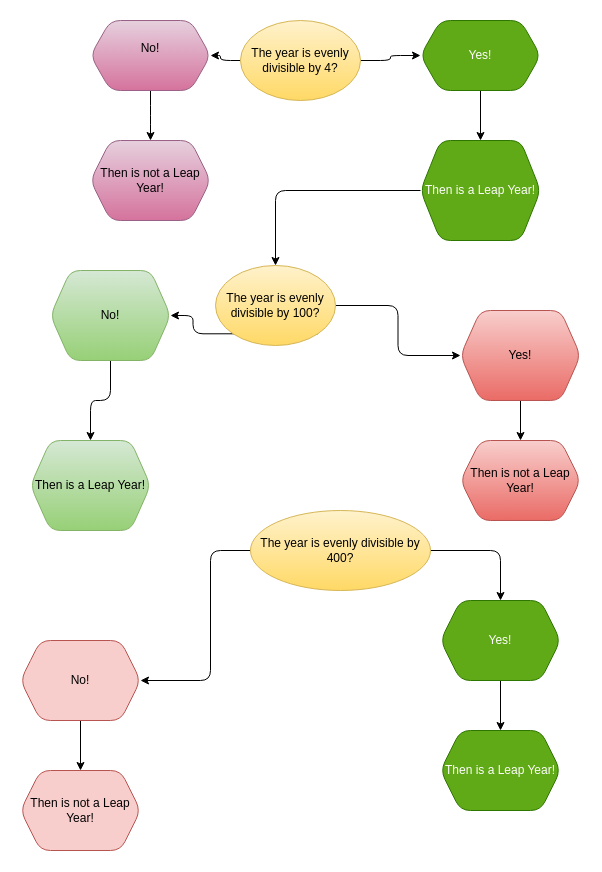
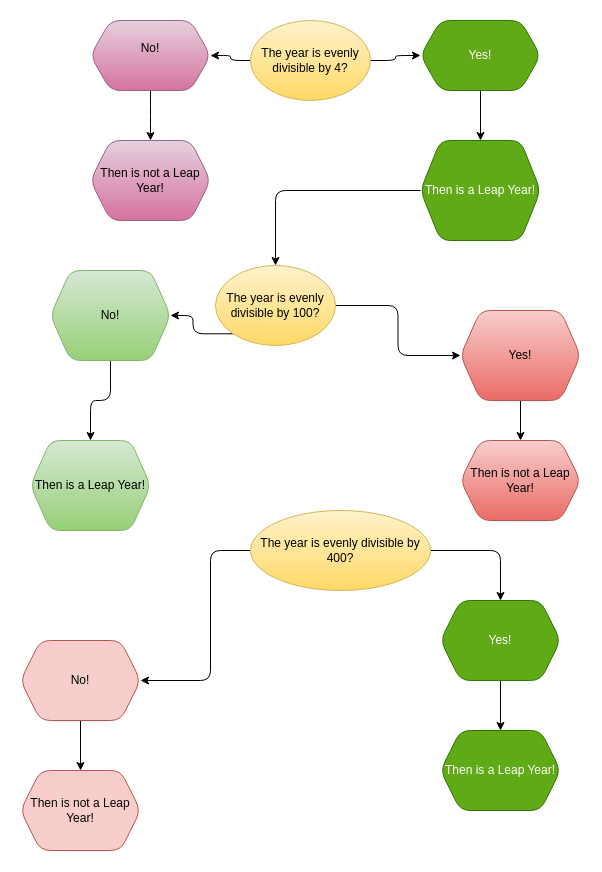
node "The year is evenly divisible by 4?": moved (301, 61) -> (311, 61)
